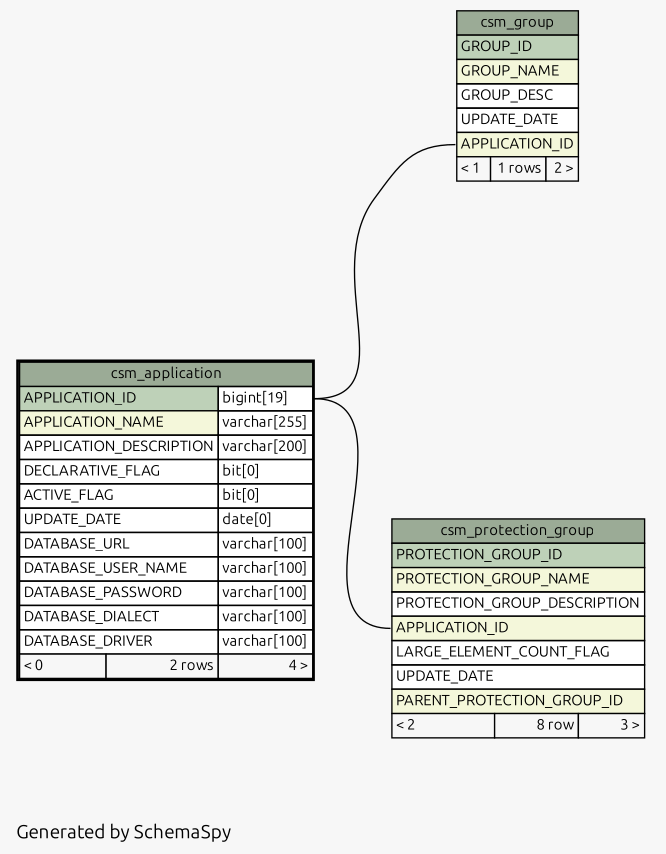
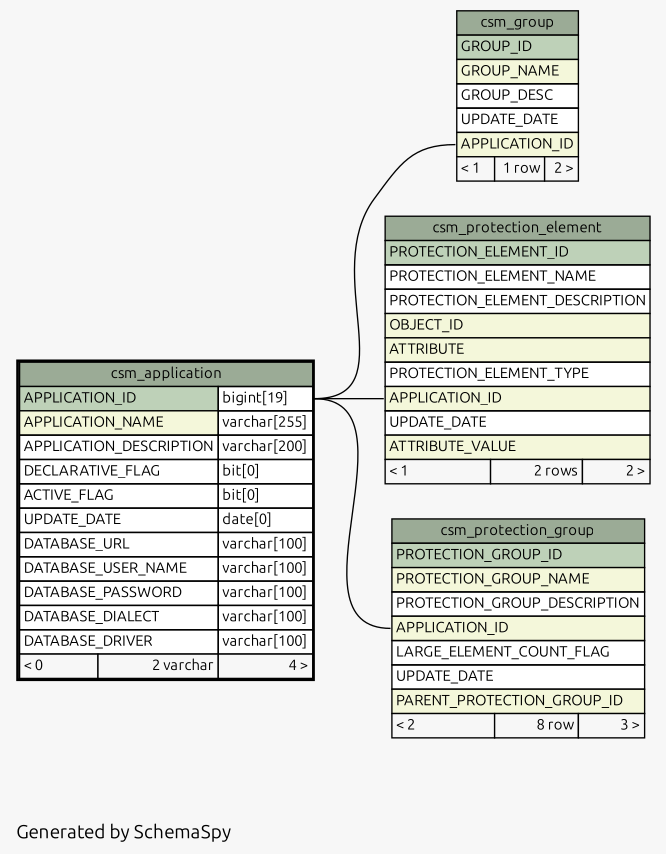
node "csm_group": text "1 rows" -> "1 row"
node "csm_protection_element": added
node "csm_application": text "2 rows" -> "2 varchar"
